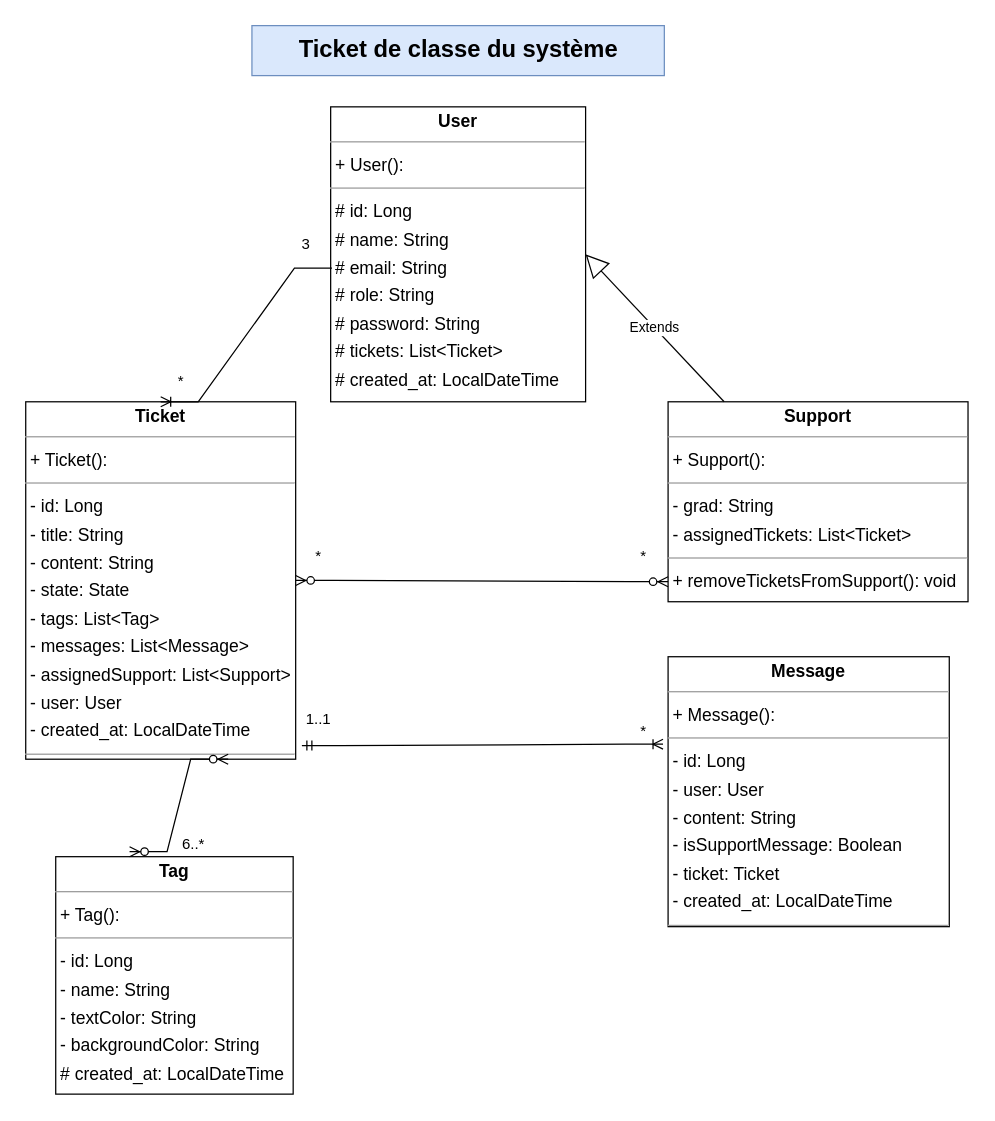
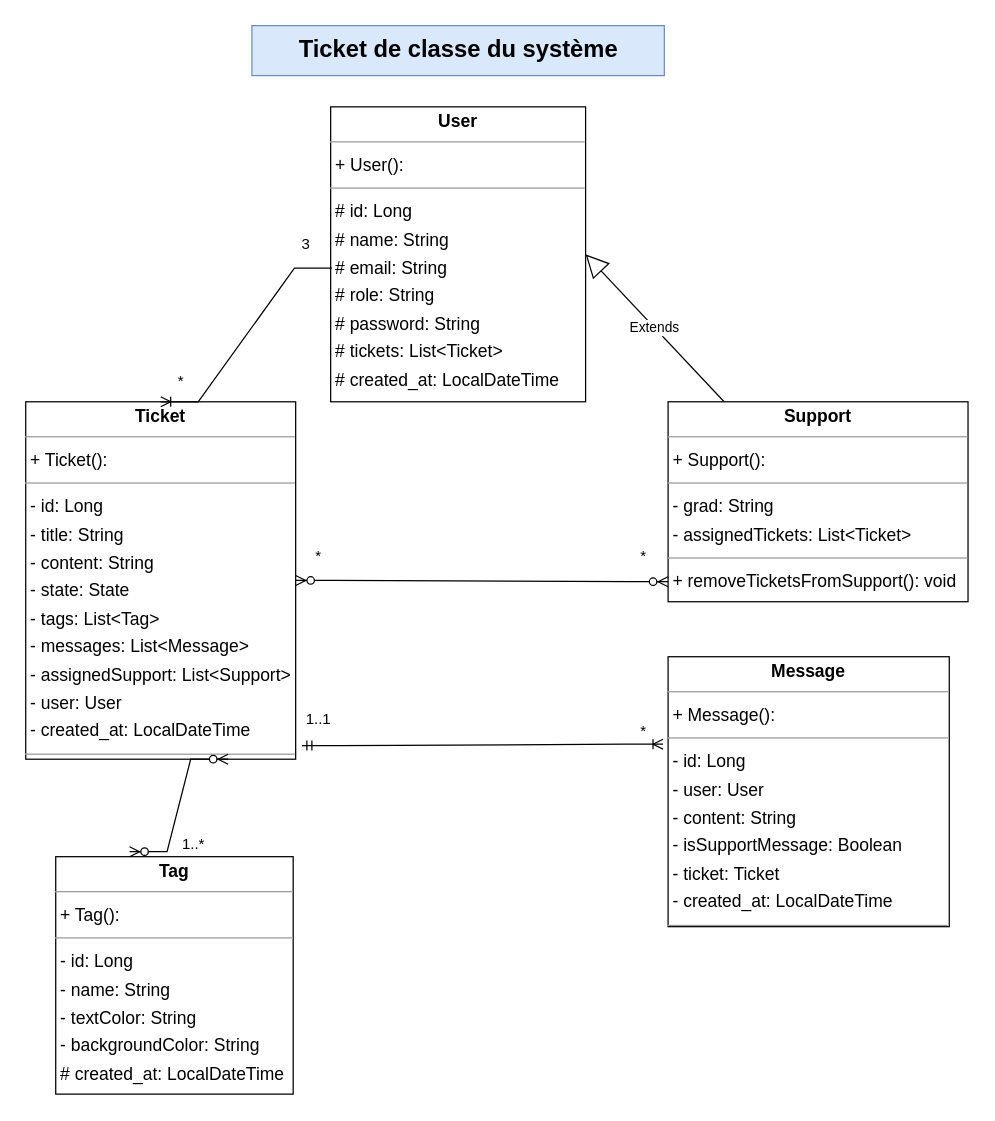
node "6..*": label "6..*" -> "1..*"
